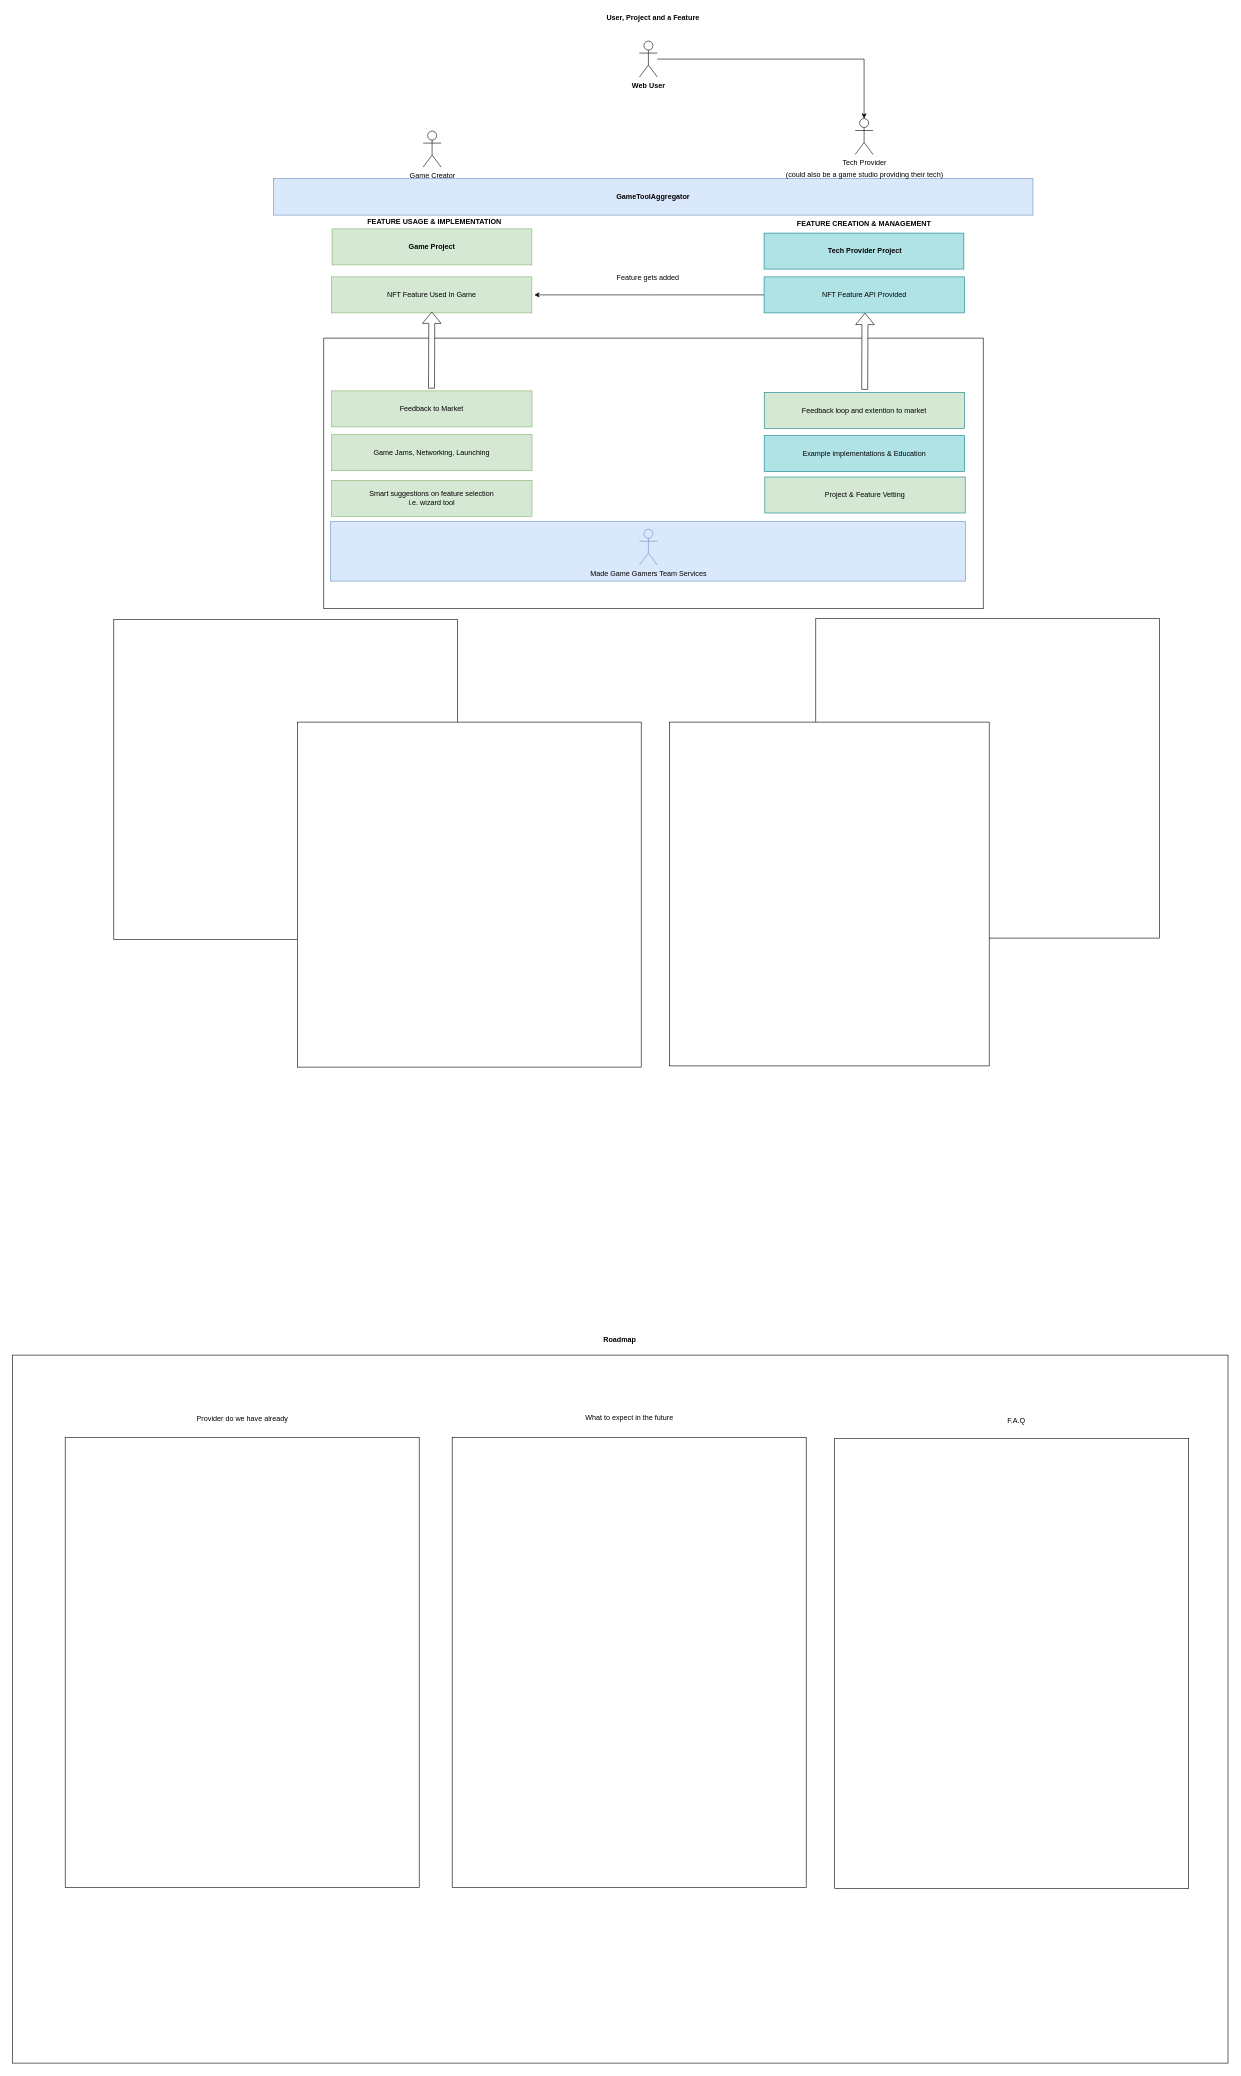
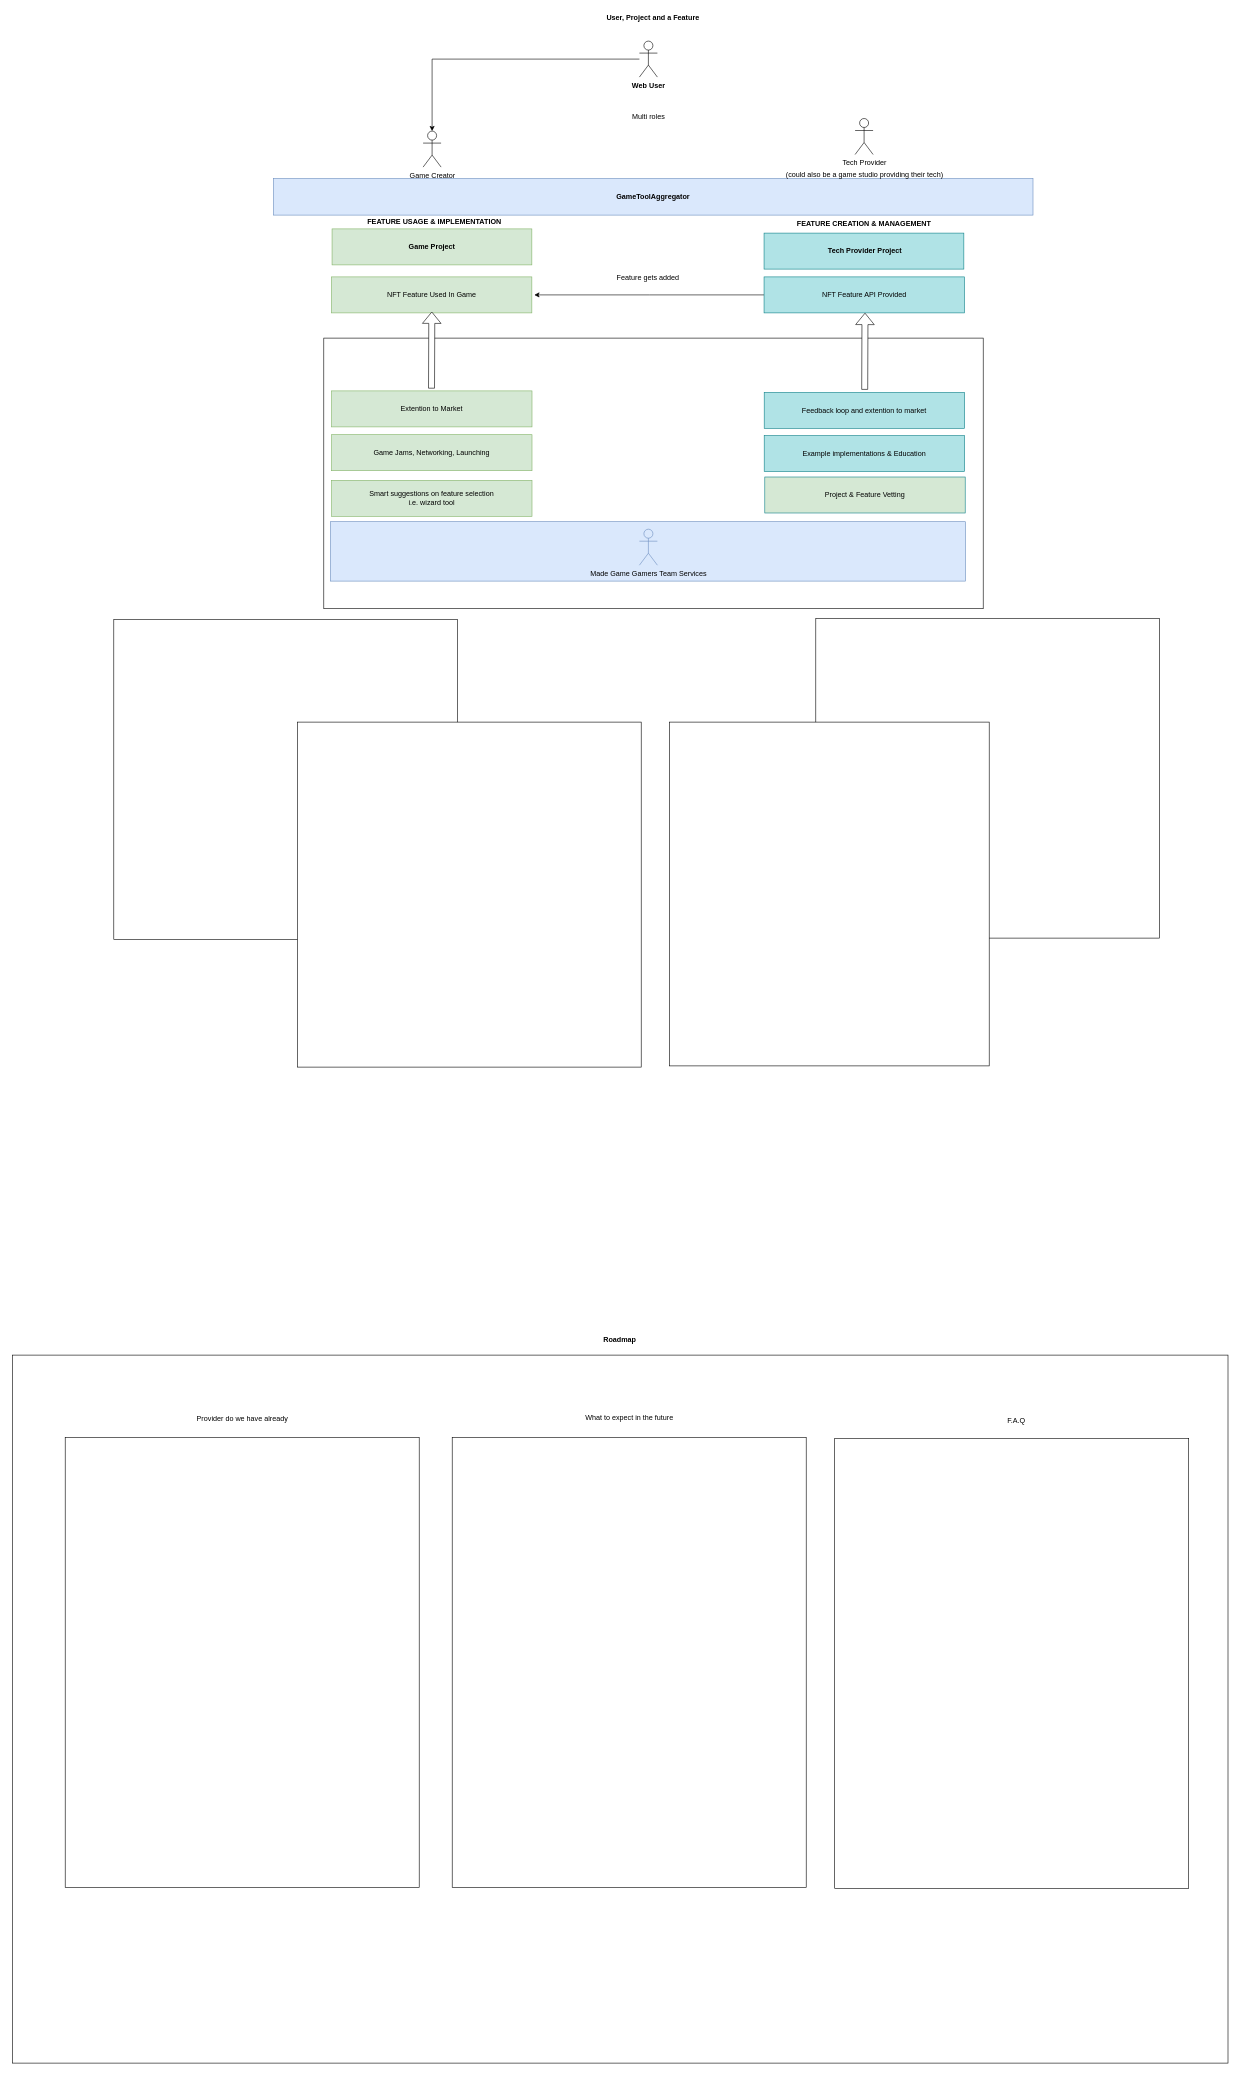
edge "Web User" -> "Tech Provider": now "Web User" -> "Game Creator"
node "Multi roles": added
node "Feedback to Market": label "Feedback to Market" -> "Extention to Market"
node "Feedback loop and extention to market": fillcolor #d5e8d4 -> #b0e3e6
